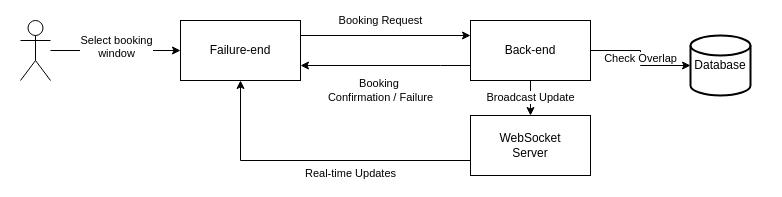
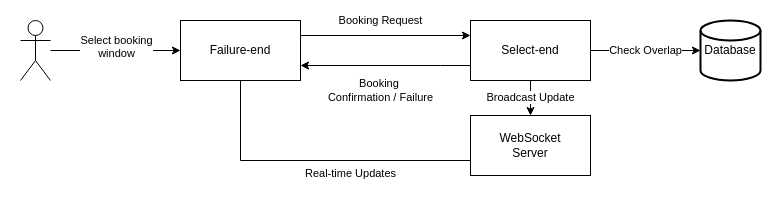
node "Back-end": label "Back-end" -> "Select-end"
node "Database": moved (721, 66) -> (731, 51)
edge "WebSocket Server" -> "Failure-end": arrowhead classic -> none
